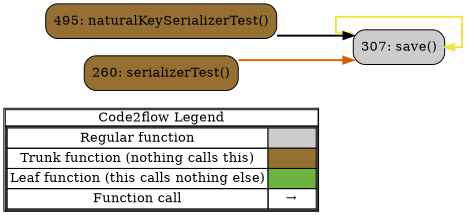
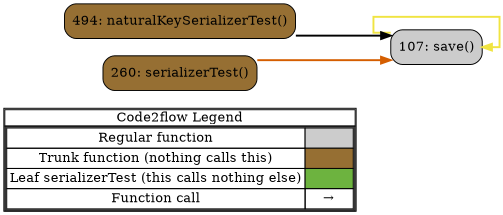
node "495: naturalKeySerializerTest()": label "495: naturalKeySerializerTest()" -> "494: naturalKeySerializerTest()"
node "307: save()": label "307: save()" -> "107: save()"
node "Code2flow Legend": text "Leaf function (this calls nothing else)" -> "Leaf serializerTest (this calls nothing else)"
